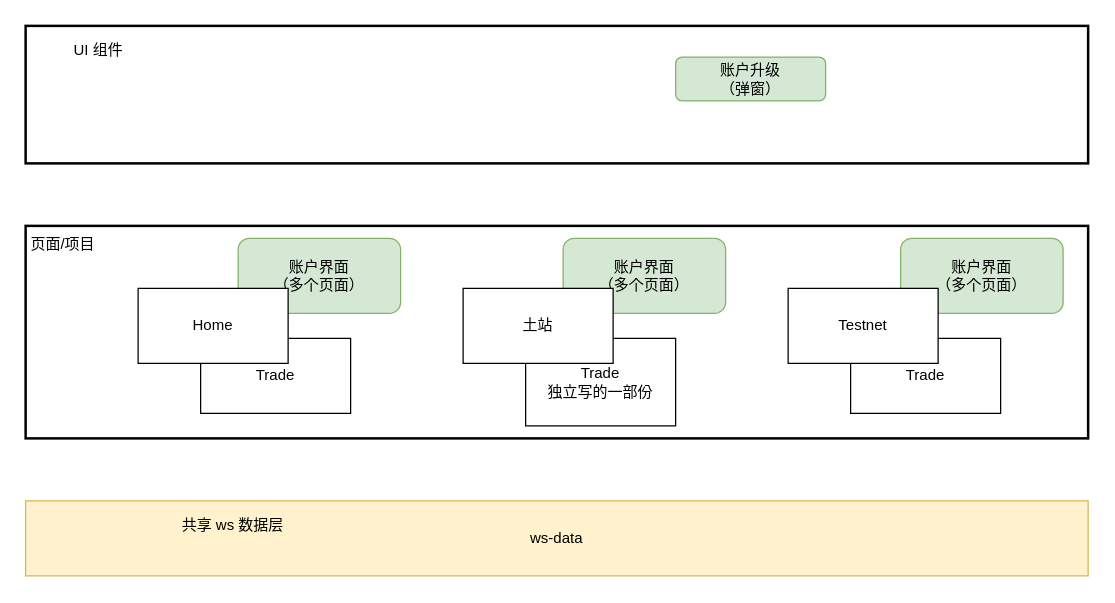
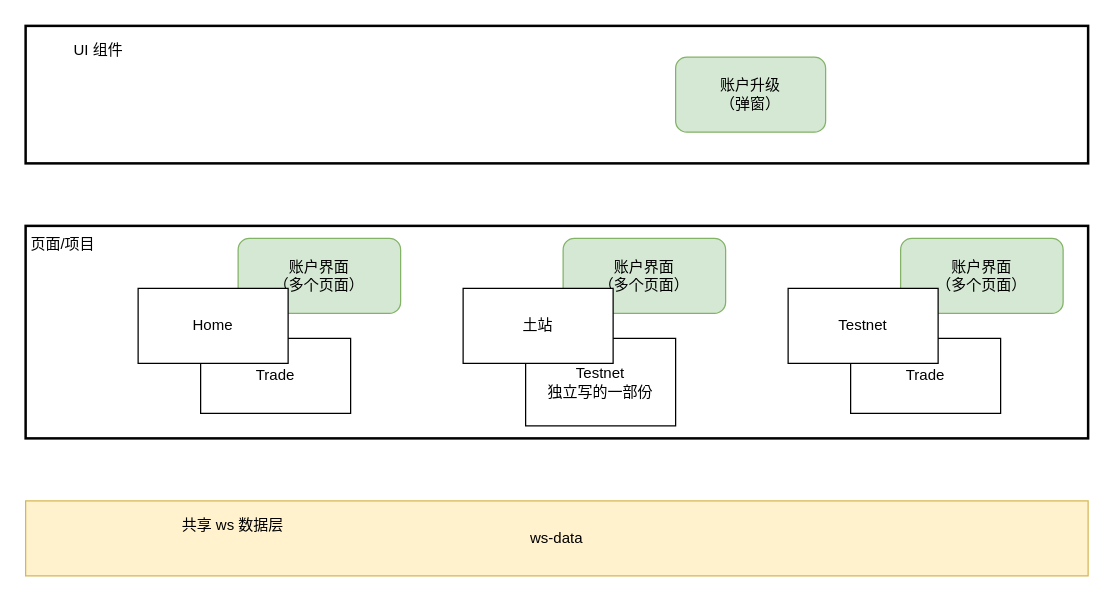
node "账户升级 （弹窗）": size 150x44 -> 150x75
node "Trade独立写的一部份": label "Trade独立写的一部份" -> "Testnet独立写的一部份"
